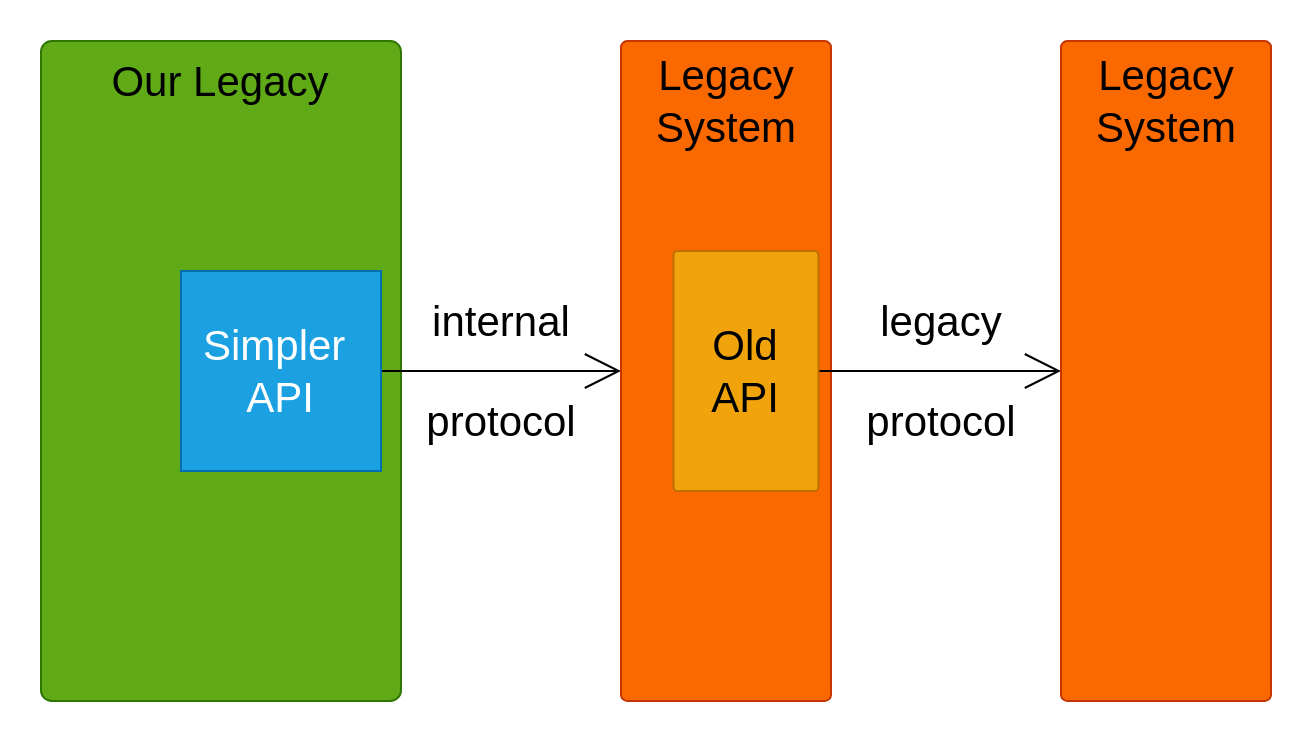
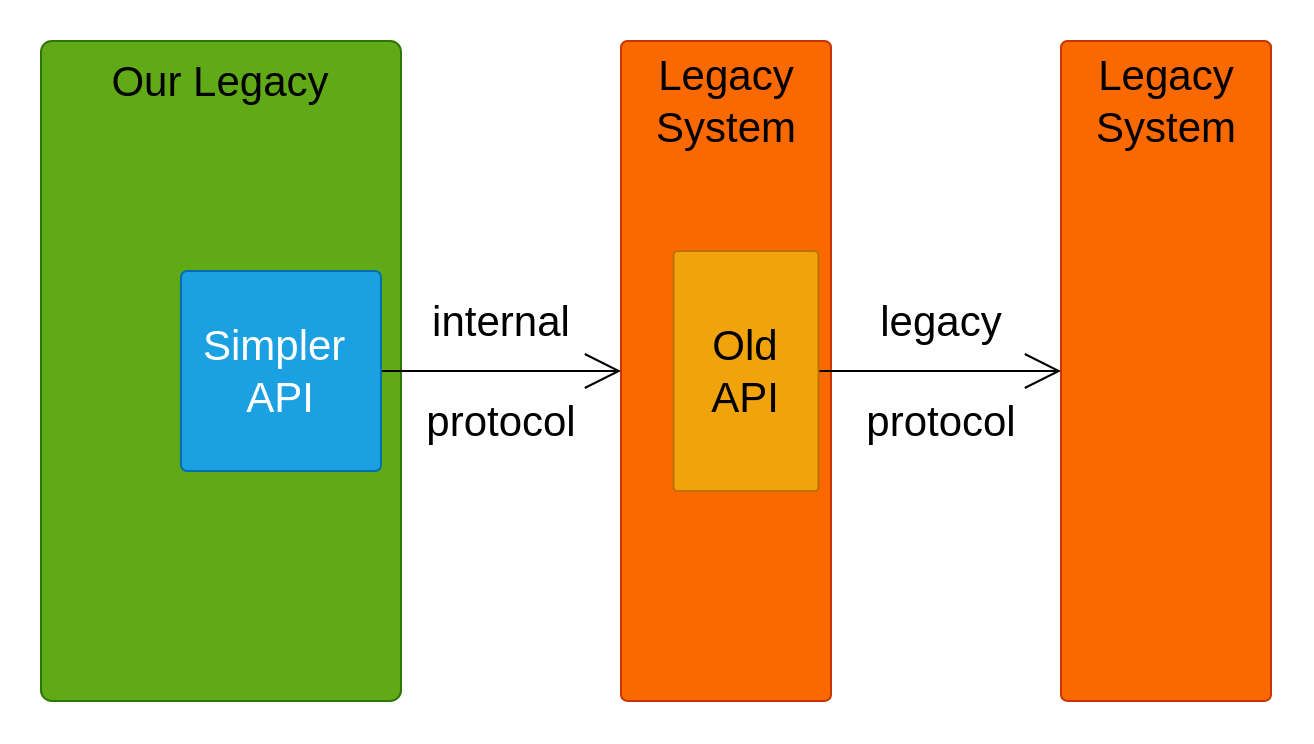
node "Simpler API": shape rectangle -> rounded rectangle
